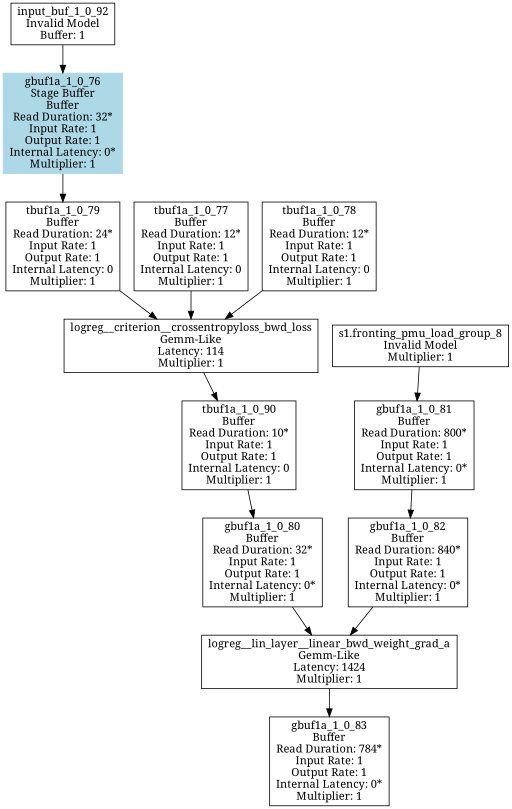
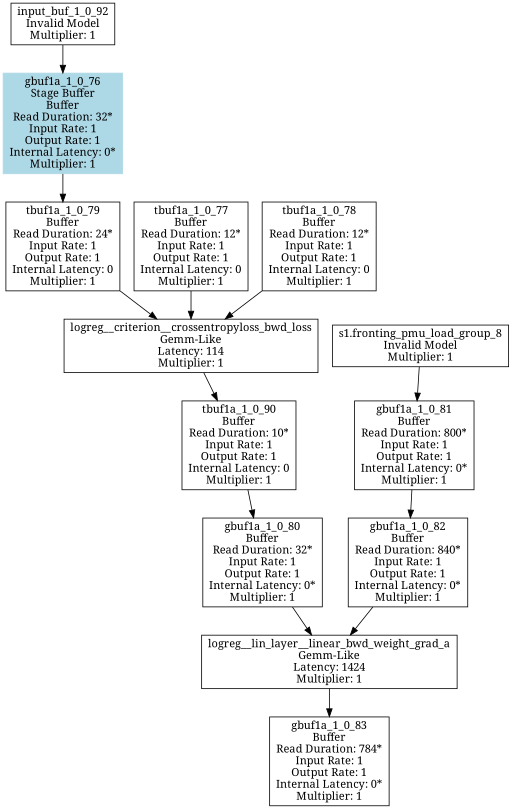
node "input_buf_1_0_92 Invalid Model Buffer: 1": label "input_buf_1_0_92 Invalid Model Buffer: 1" -> "input_buf_1_0_92 Invalid Model Multiplier: 1"
